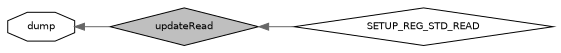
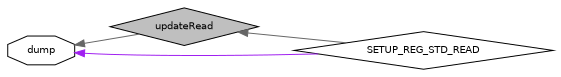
edge "SETUP_REG_STD_READ" -> "dump": added
